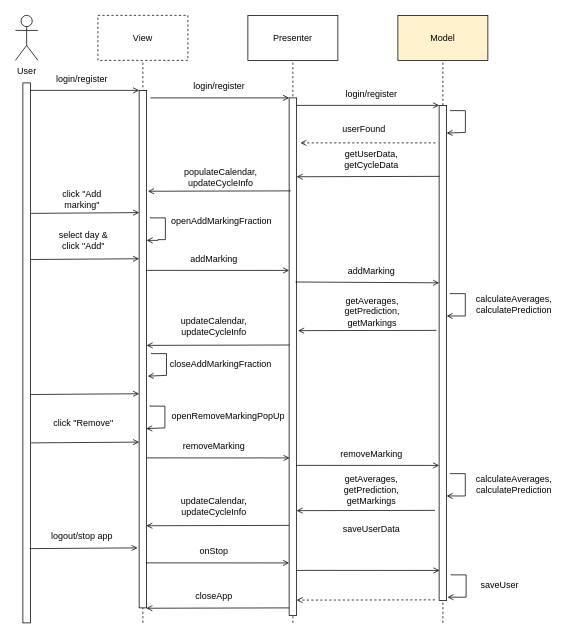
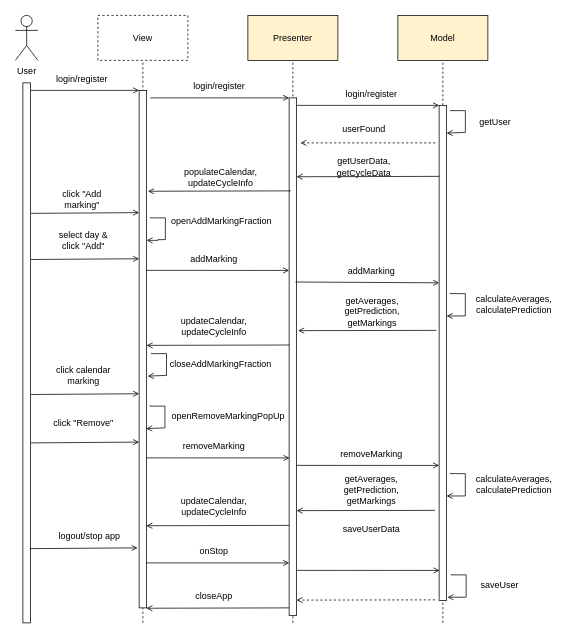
node "Presenter": fillcolor #ffffff -> #fff2cc
node "getUser": added
node "getUserData, getCycleData": moved (372, 159) -> (364, 167)
node "click calendar marking": added
node "logout/stop app": moved (82, 537) -> (90, 537)
